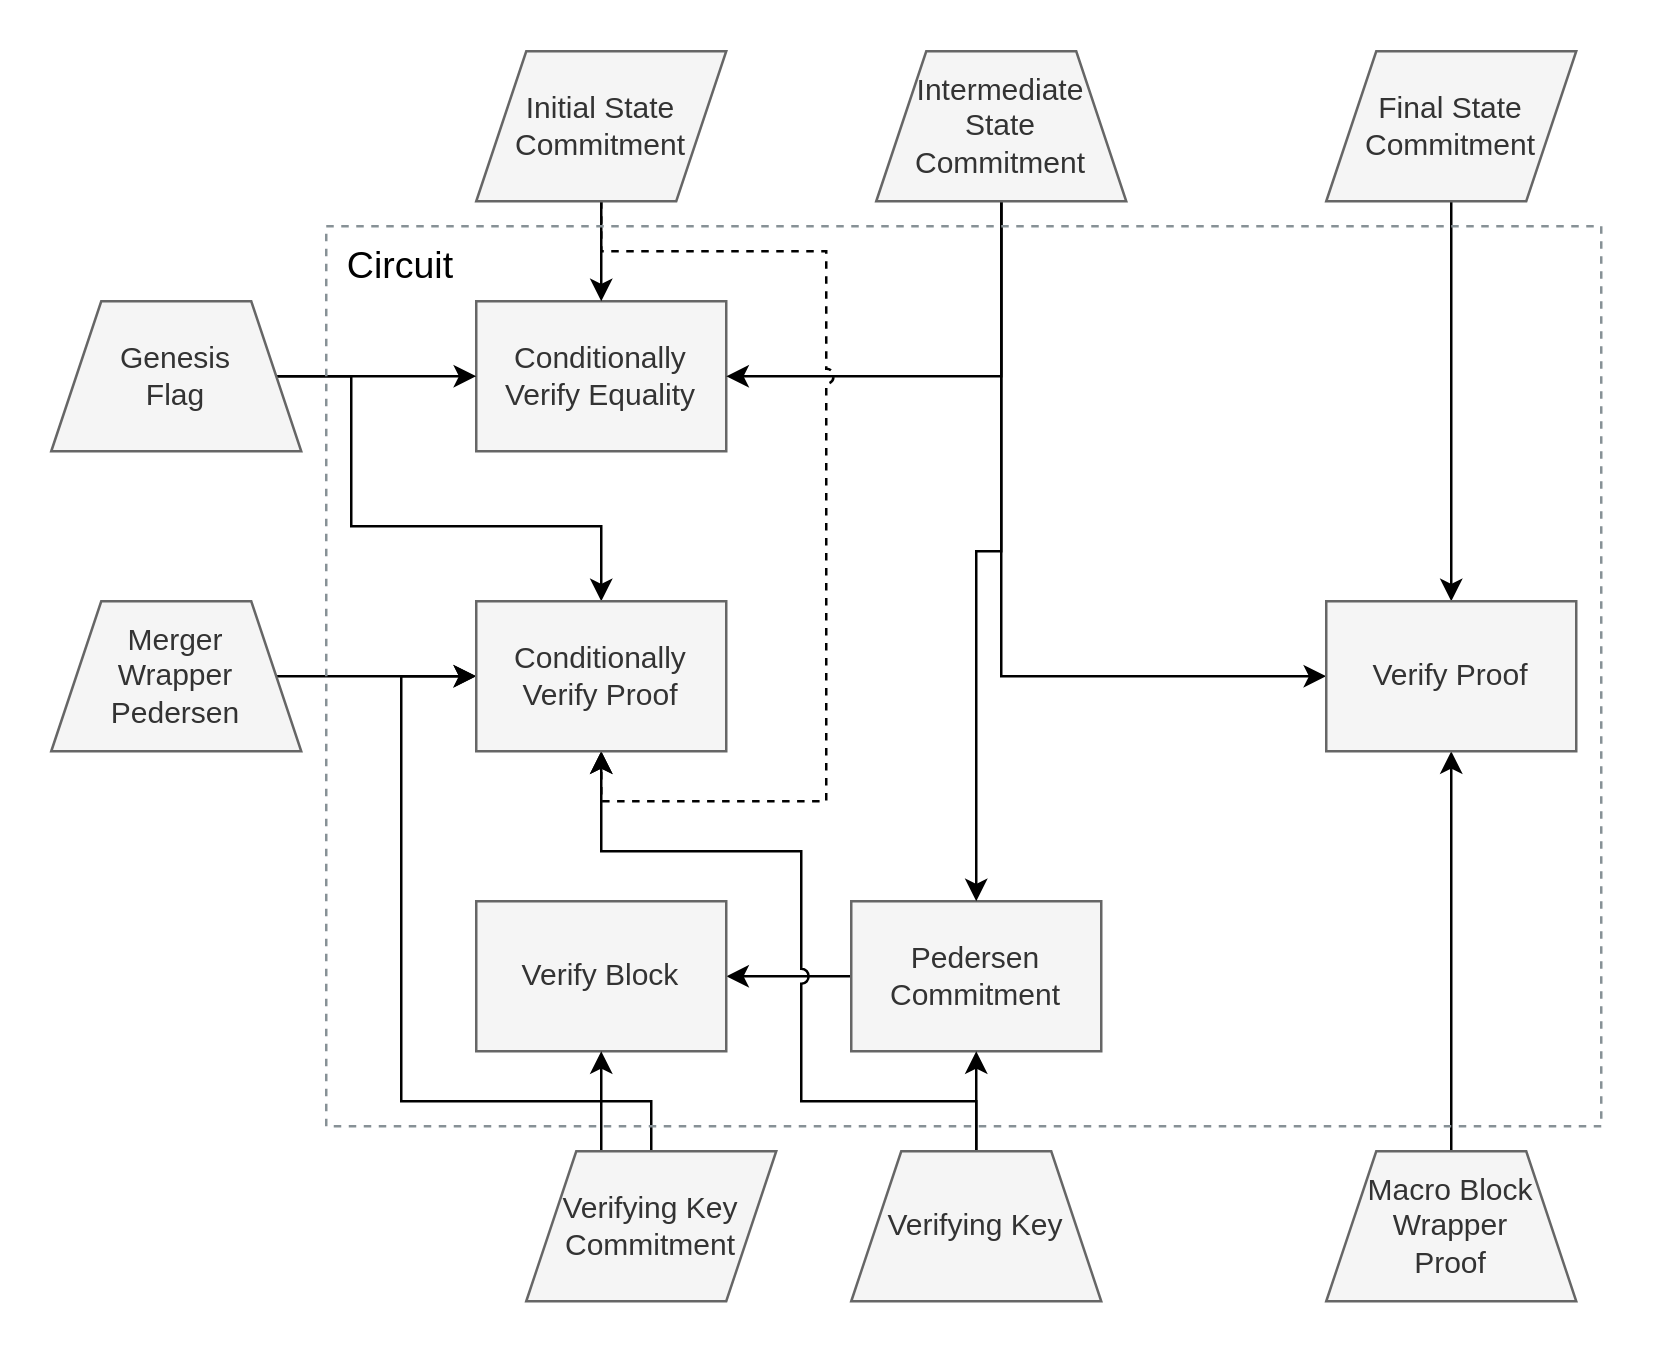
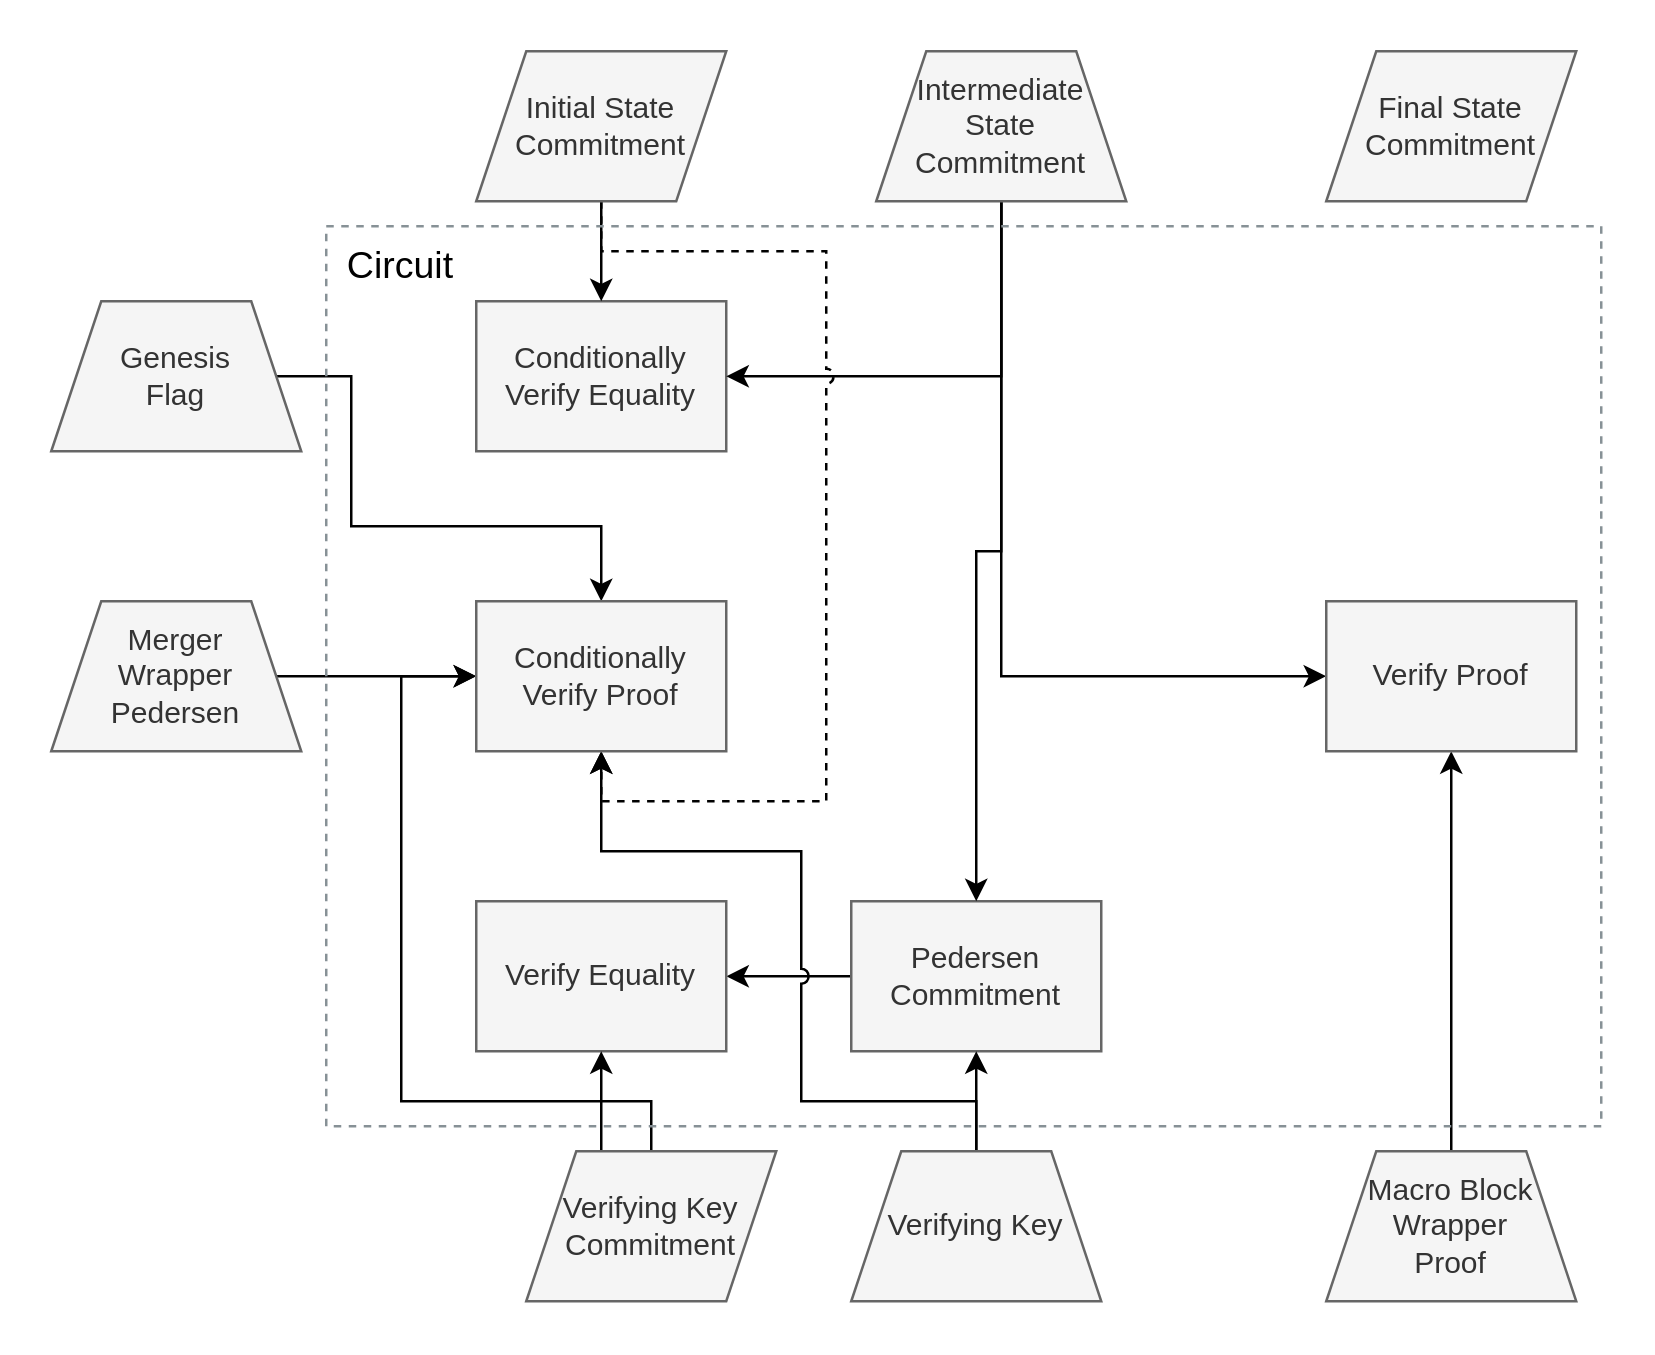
edge "Genesis Flag" -> "Conditionally Verify Equality": removed
edge "Final State Commitment" -> "Verify Proof": removed
node "Verify Block": label "Verify Block" -> "Verify Equality"
